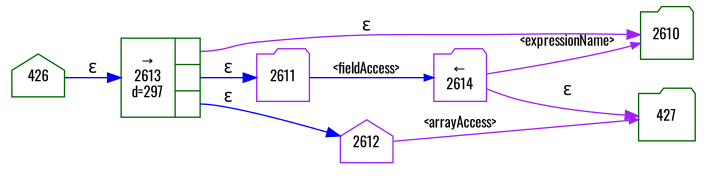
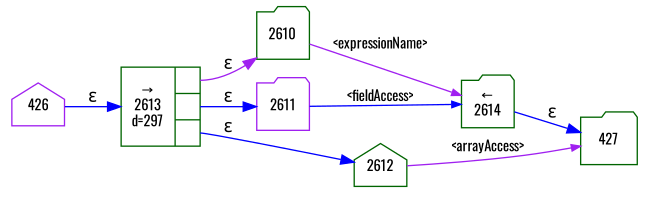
edge "← 2614" -> "2610": reversed
node "426": color darkgreen -> purple
node "← 2614": color purple -> darkgreen
edge "← 2614" -> "427": color purple -> blue
node "2612": color purple -> darkgreen
